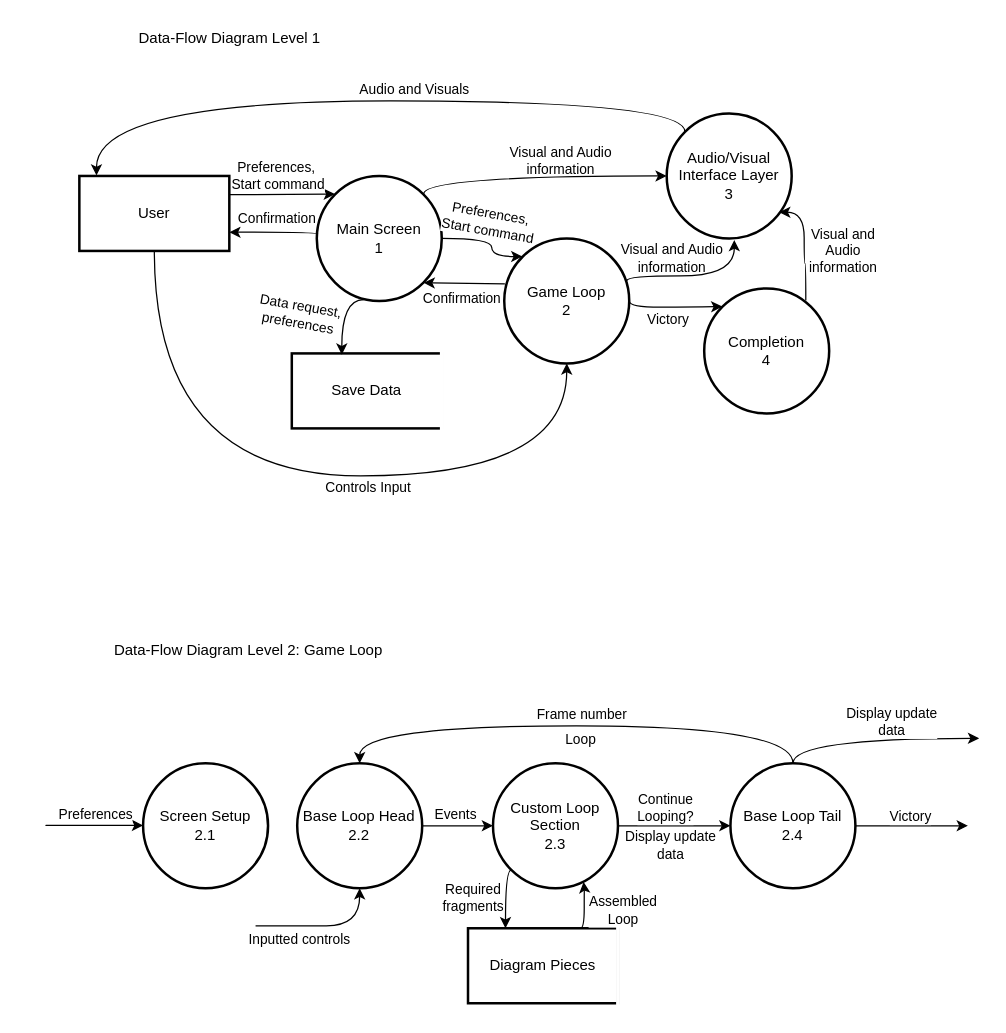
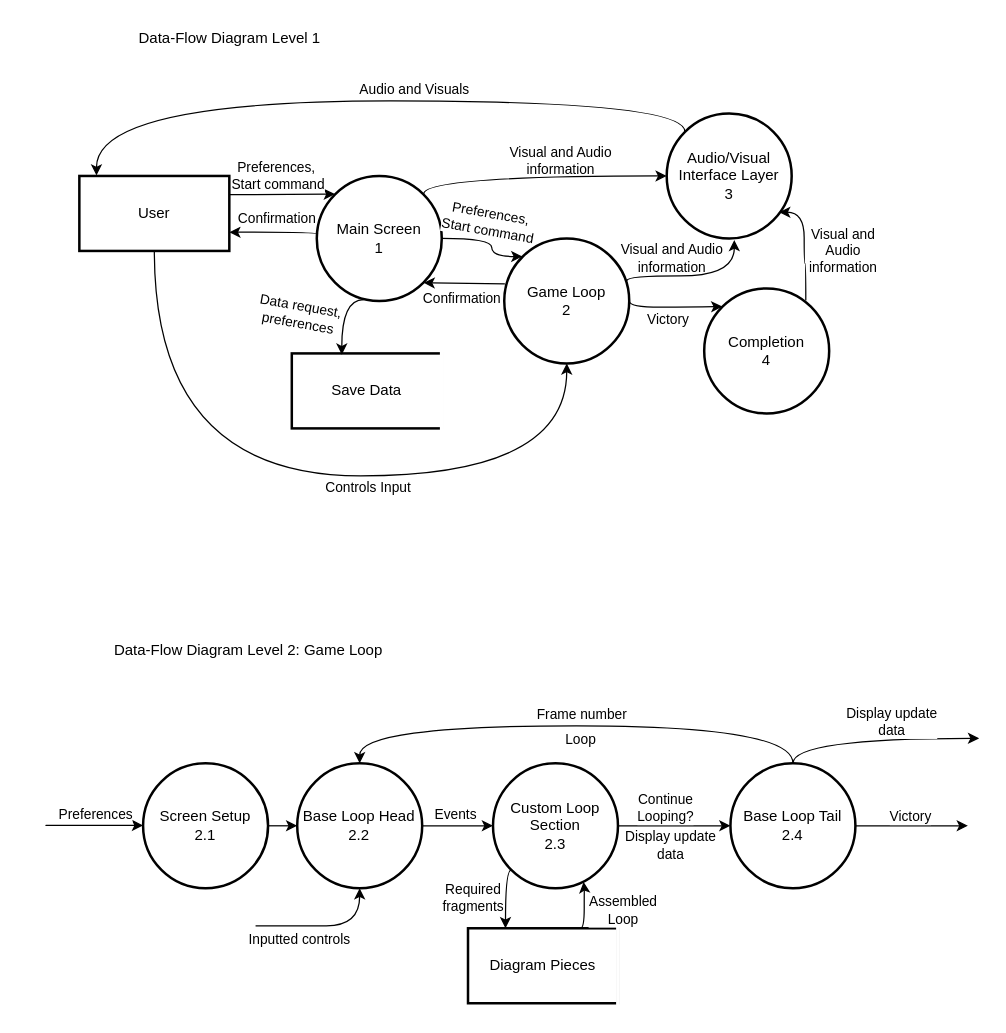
edge "Screen Setup 2.1" -> "Base Loop Head 2.2": added
